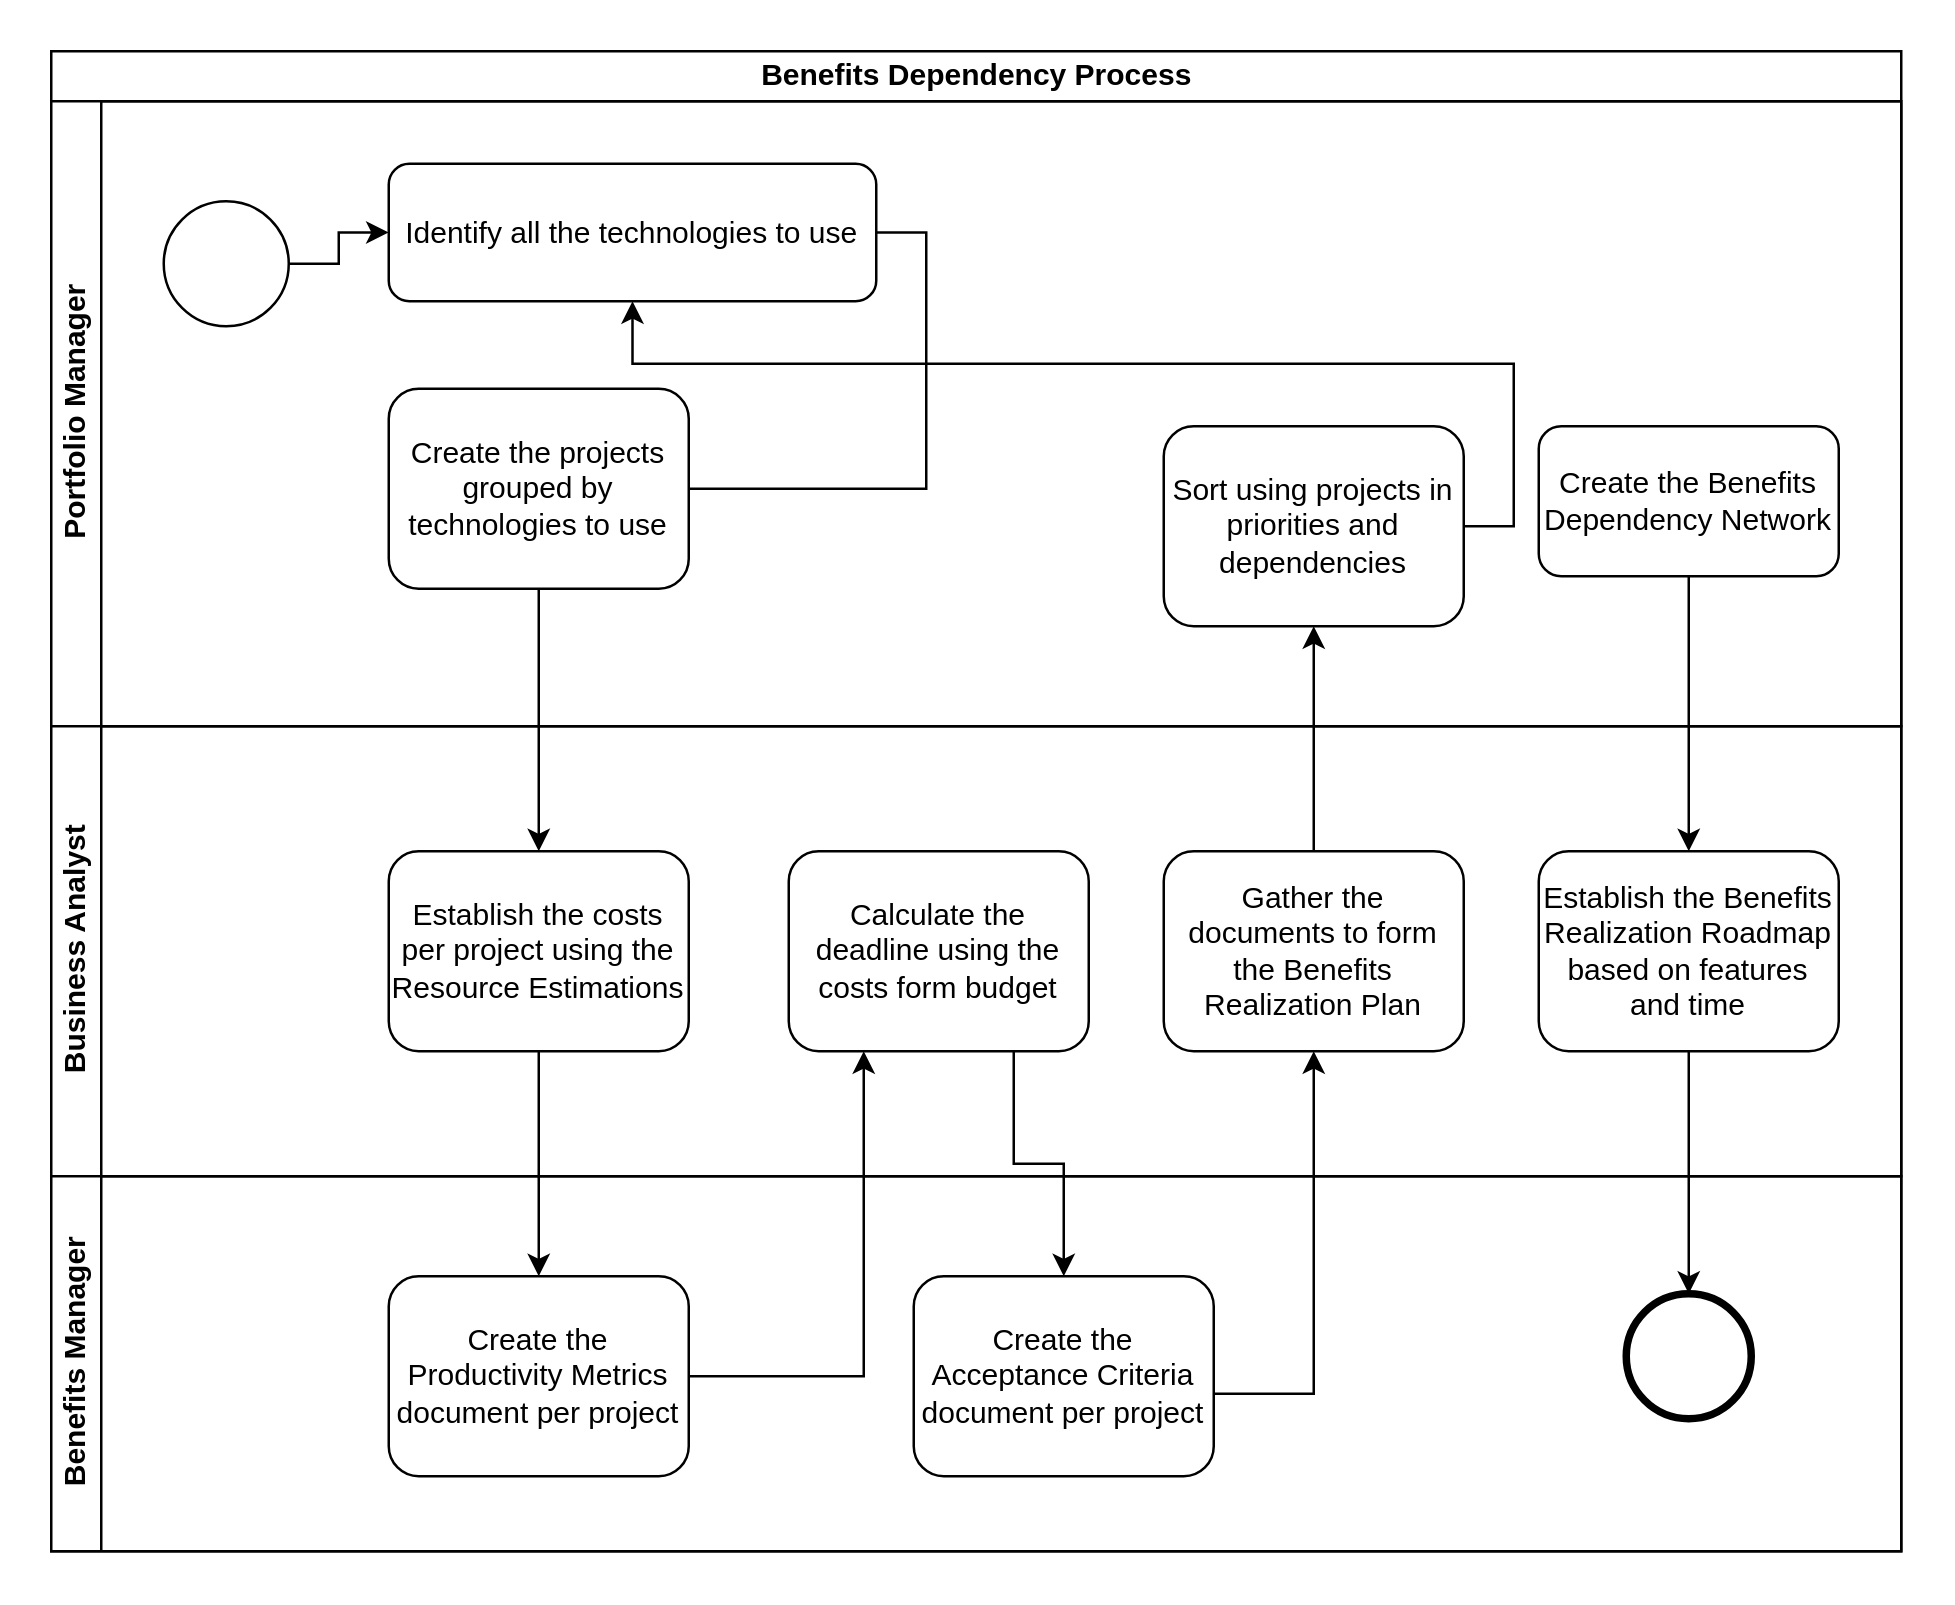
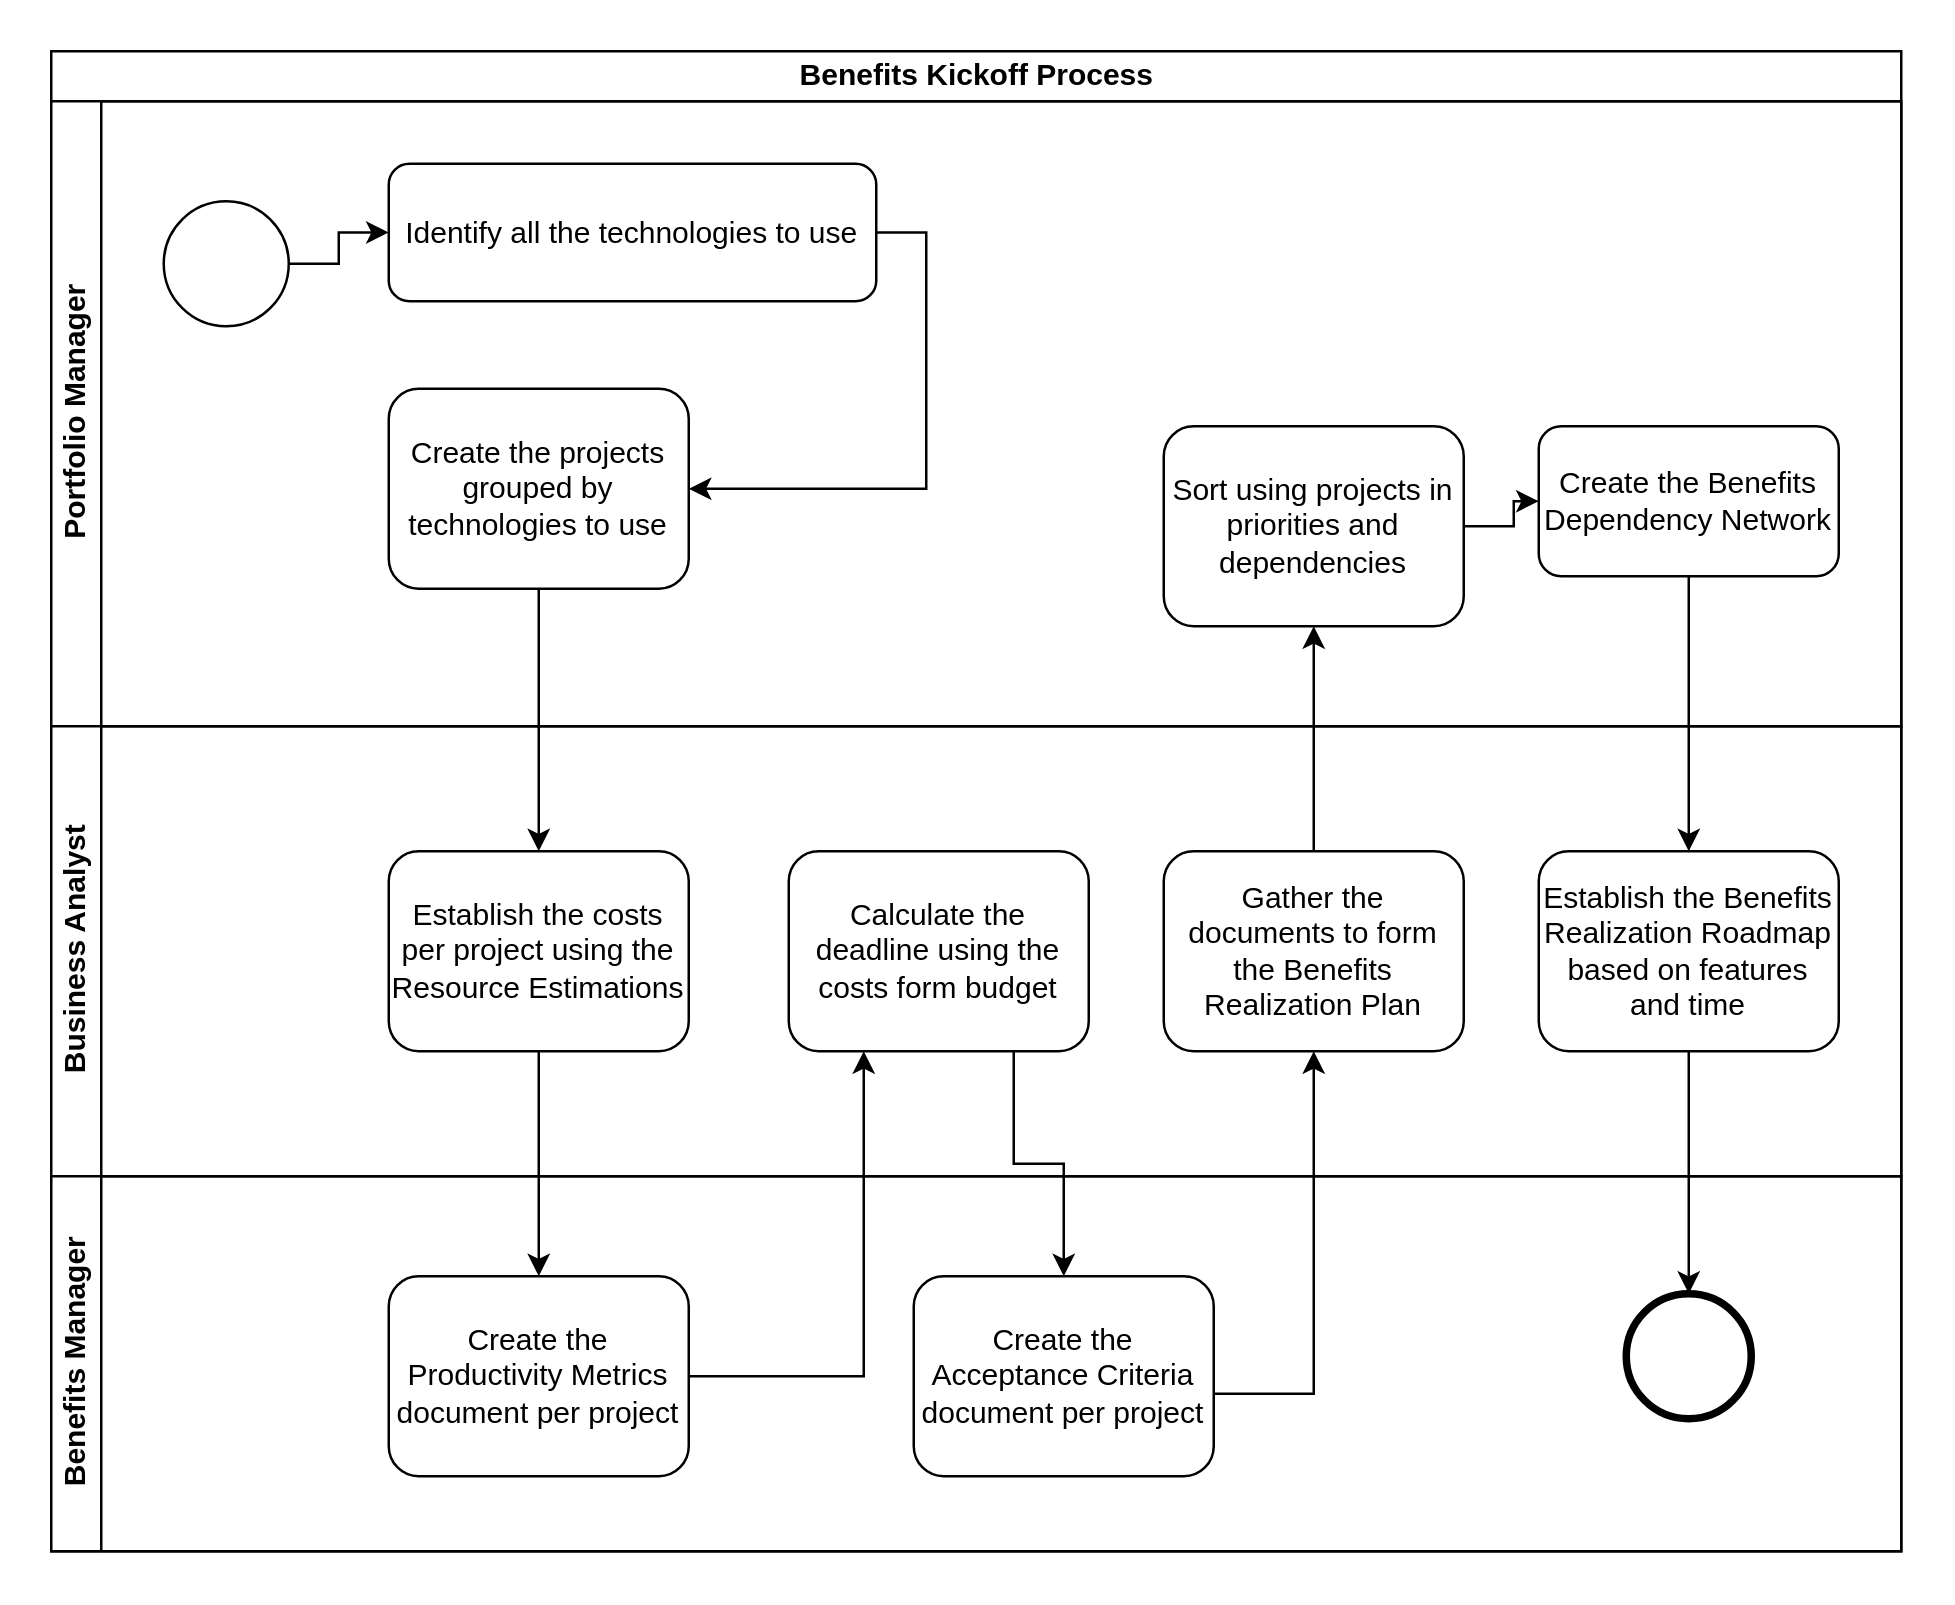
node "Benefits Dependency Process": label "Benefits Dependency Process" -> "Benefits Kickoff Process"
edge "Sort using projects in priorities and dependencies" -> "Identify all the technologies to use": now "Sort using projects in priorities and dependencies" -> "Create the Benefits Dependency Network"
edge "Identify all the technologies to use" -- "Create the projects grouped by technologies to use": arrowhead none -> classic
